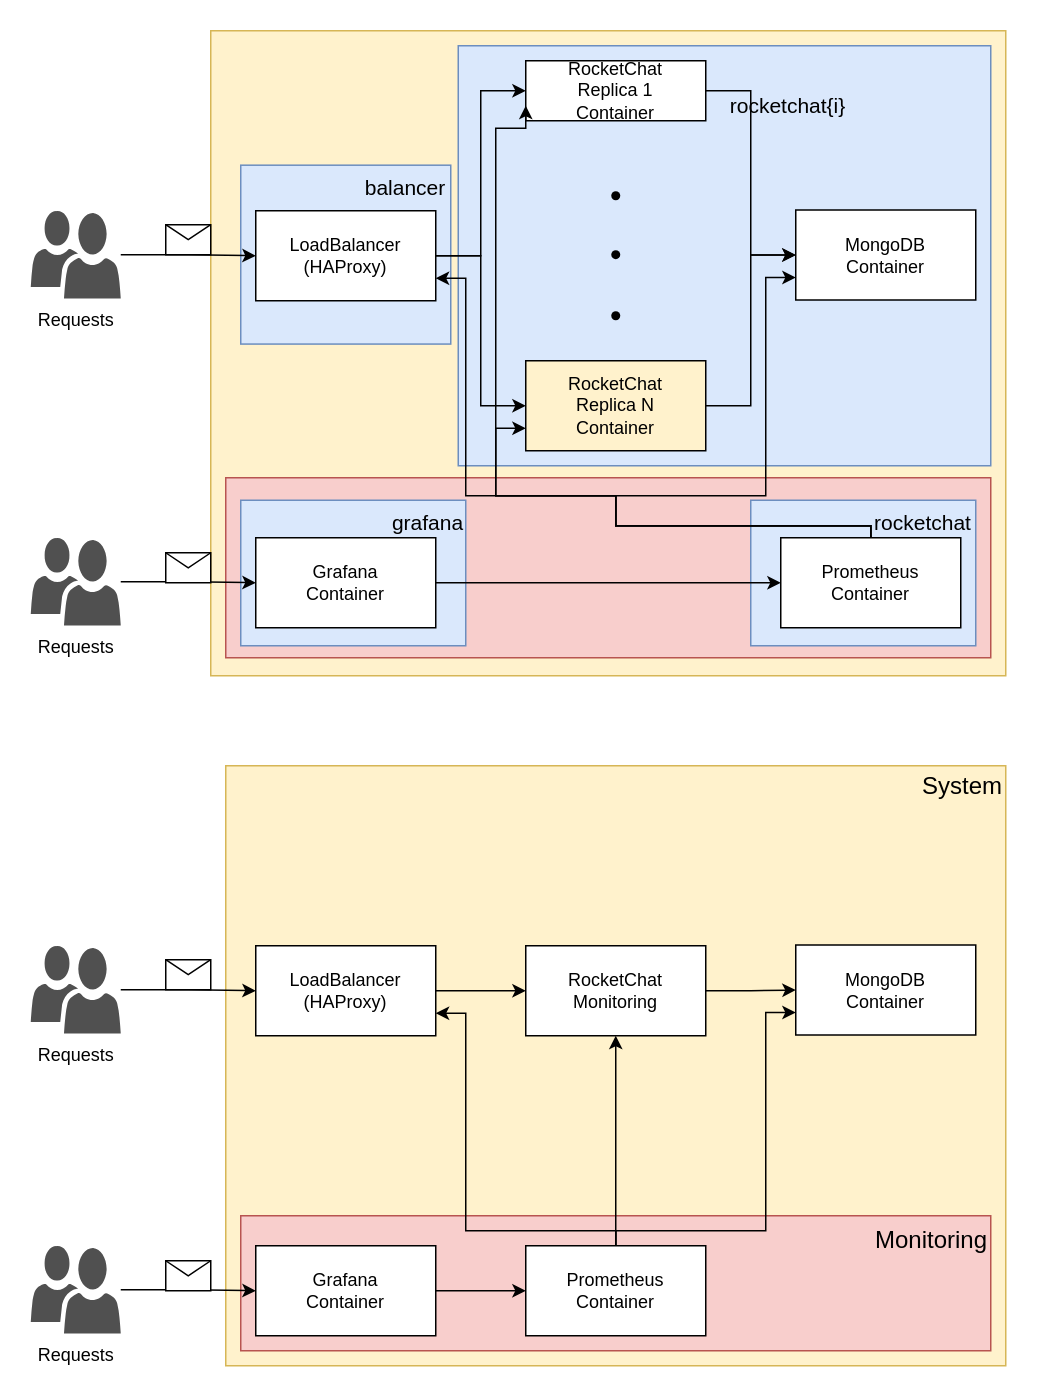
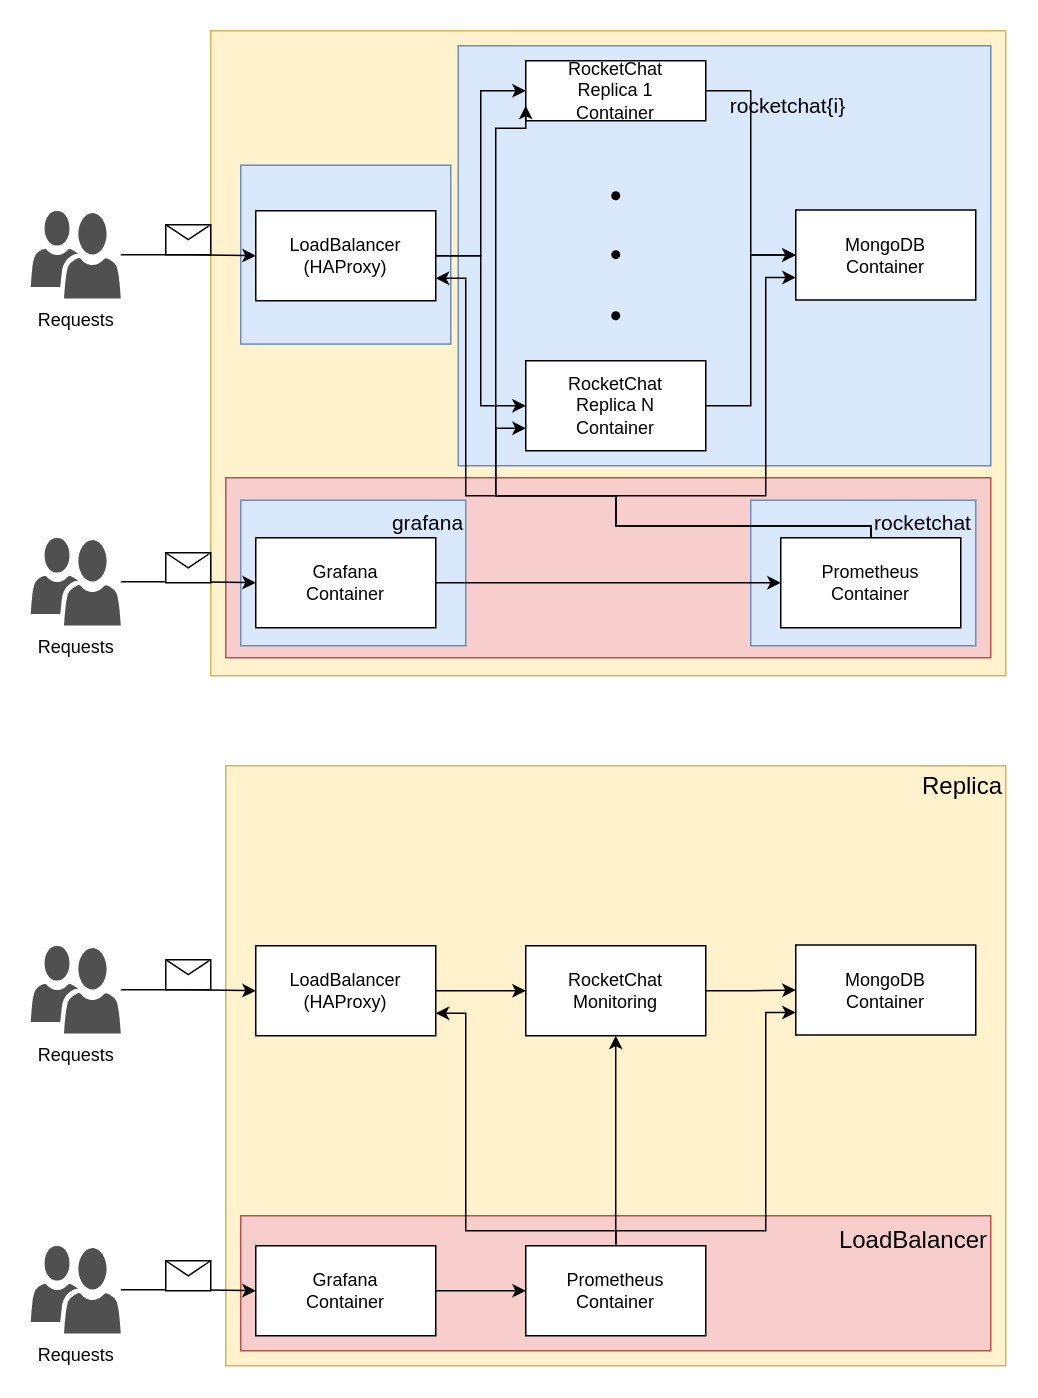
node "balancer": removed
node "RocketChat Replica N Container": fillcolor #fff2cc -> #ffffff
node "System": label "System" -> "Replica"
node "Monitoring": label "Monitoring" -> "LoadBalancer"
